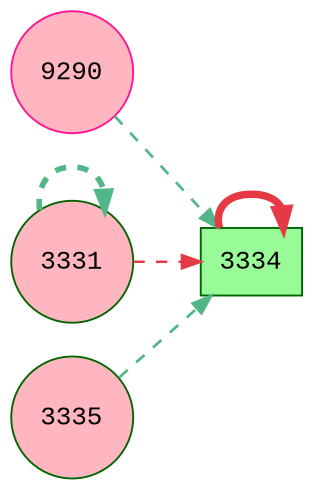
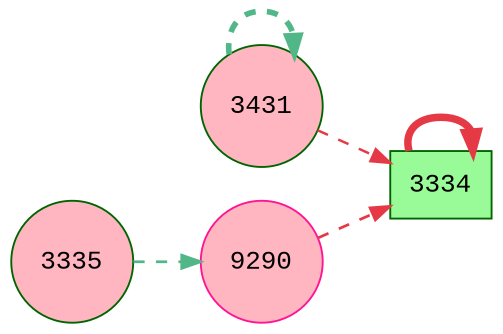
edge "9290" -> "3334": color #52b788 -> #e63946
node "3331": label "3331" -> "3431"
edge "3335" -> "3334": now "3335" -> "9290"
